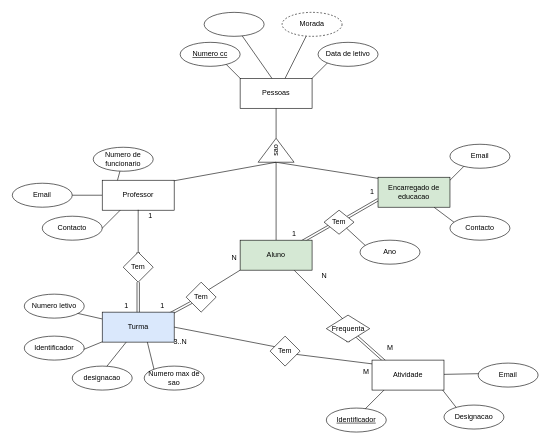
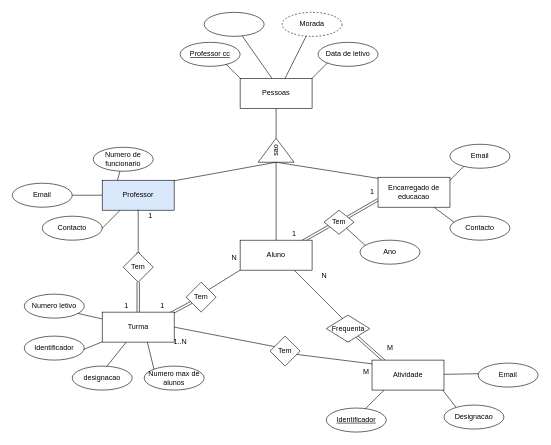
node "Numero cc": label "Numero cc" -> "Professor cc"
node "Encarregado de educacao": fillcolor #d5e8d4 -> #ffffff
node "Professor": fillcolor #ffffff -> #dae8fc
node "Aluno": fillcolor #d5e8d4 -> #ffffff
node "Turma": fillcolor #dae8fc -> #ffffff
node "3..N": label "3..N" -> "1..N"
node "Numero max de sao": label "Numero max de sao" -> "Numero max de alunos"
